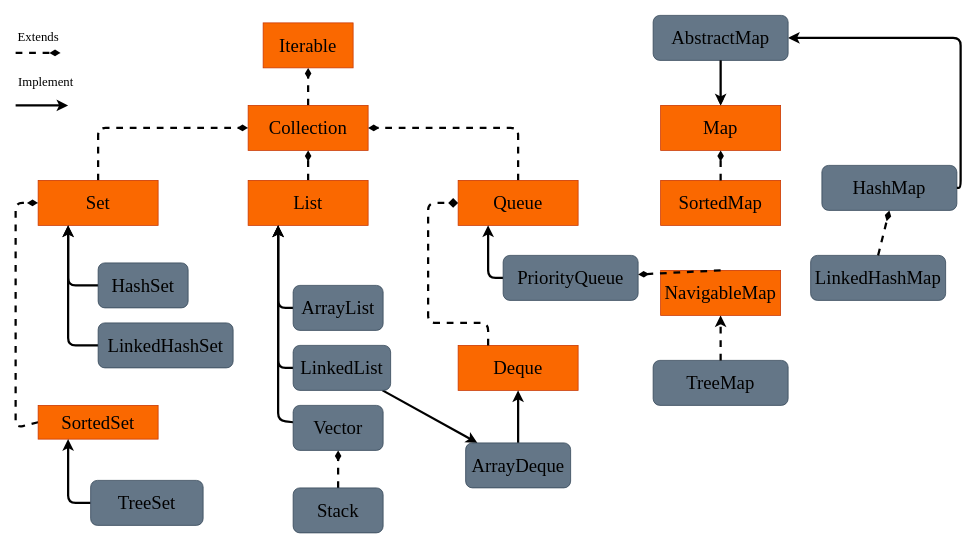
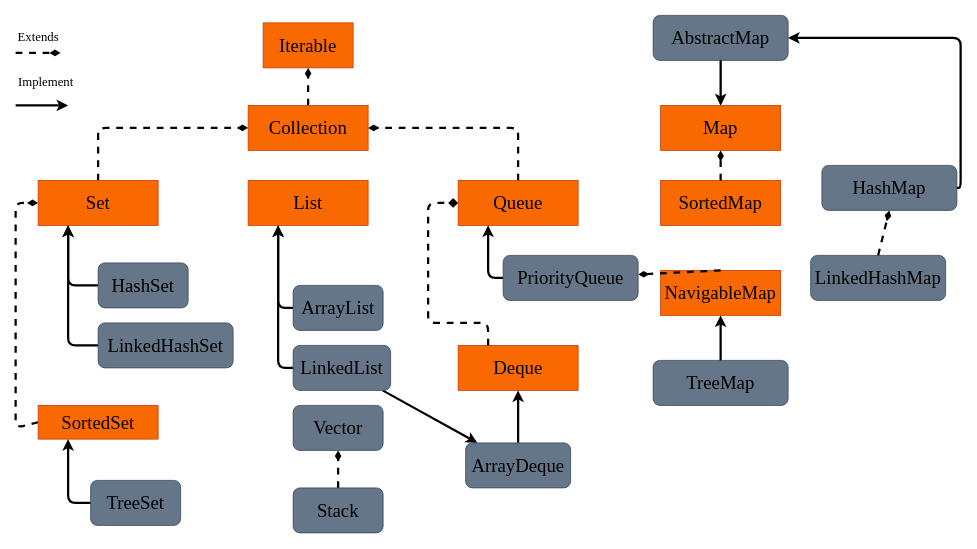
edge "List" -> "Collection": removed
edge "TreeMap" -> "NavigableMap": style dashed -> solid
edge "Vector" -> "List": removed
node "TreeSet": size 113x45 -> 90x45
